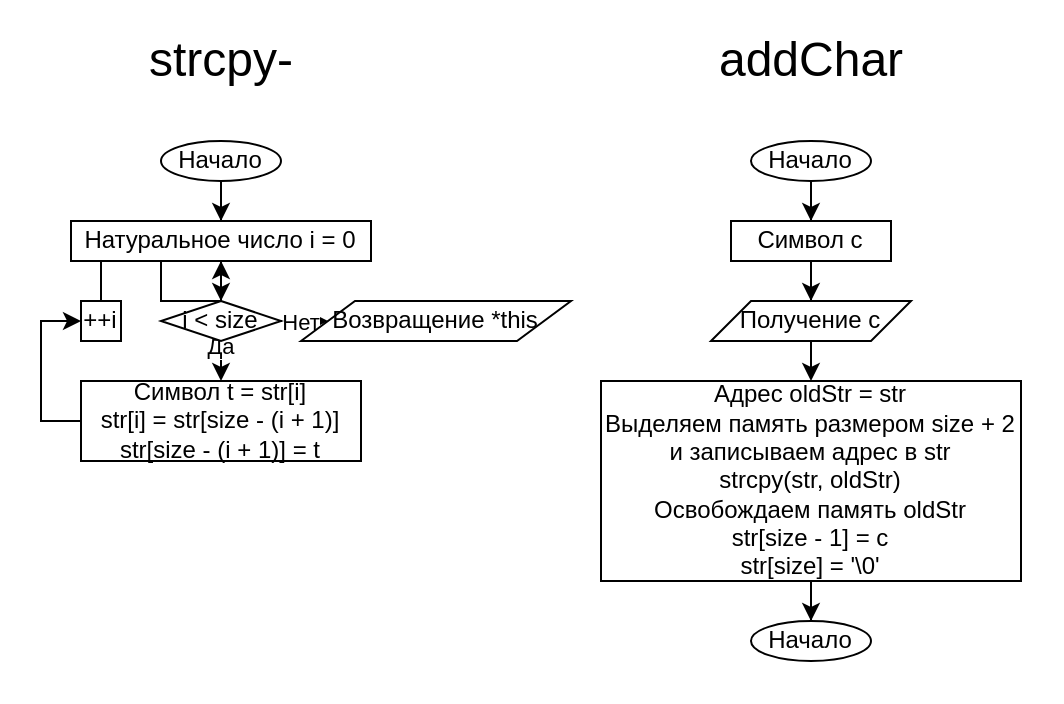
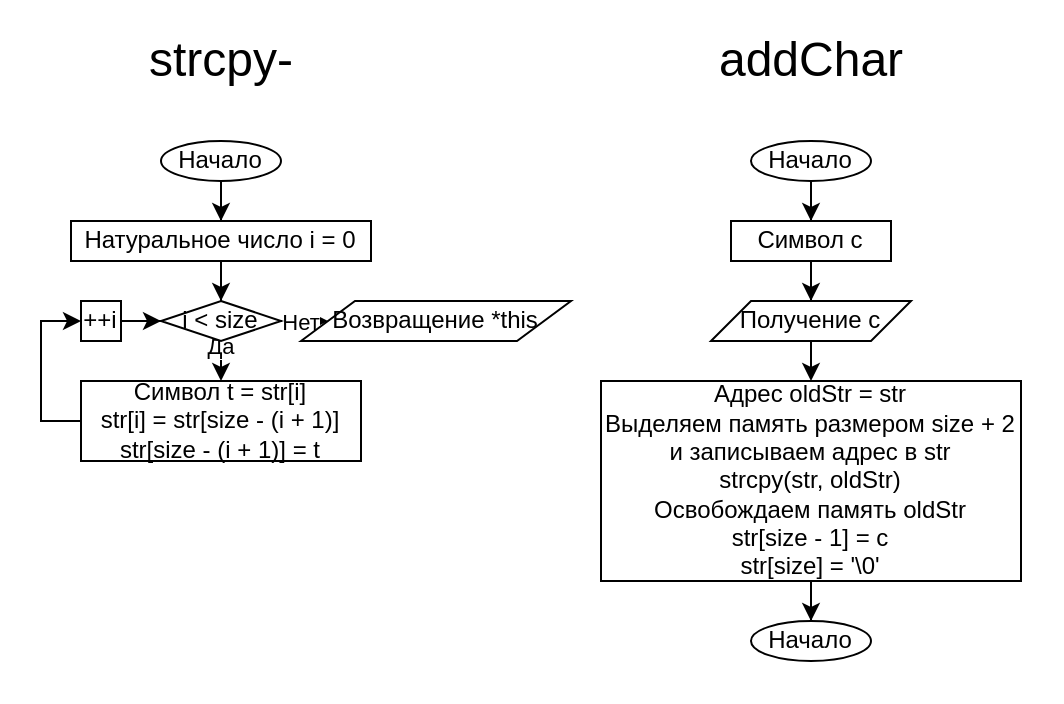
edge "Натуральное число i = 0" -> "i < size": style dashed -> solid
edge "++i" -> "Натуральное число i = 0": now "++i" -> "i < size"
